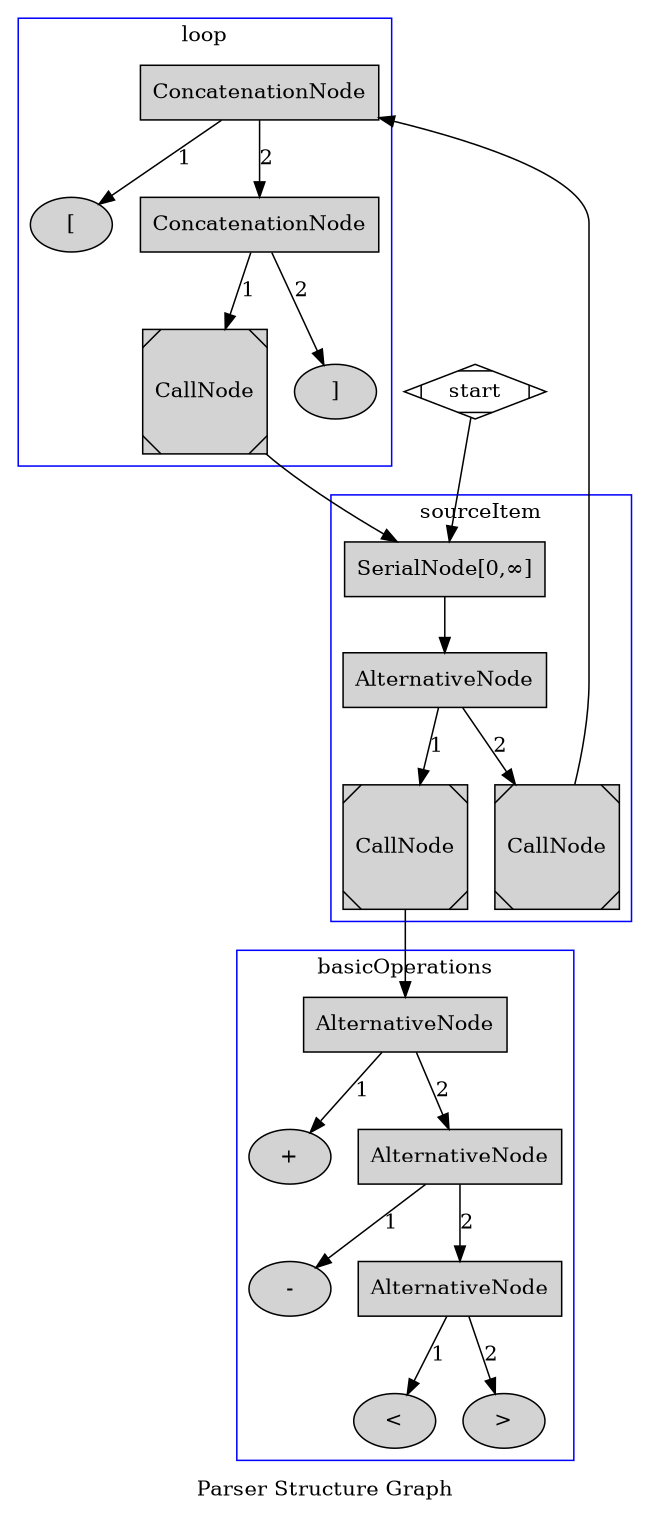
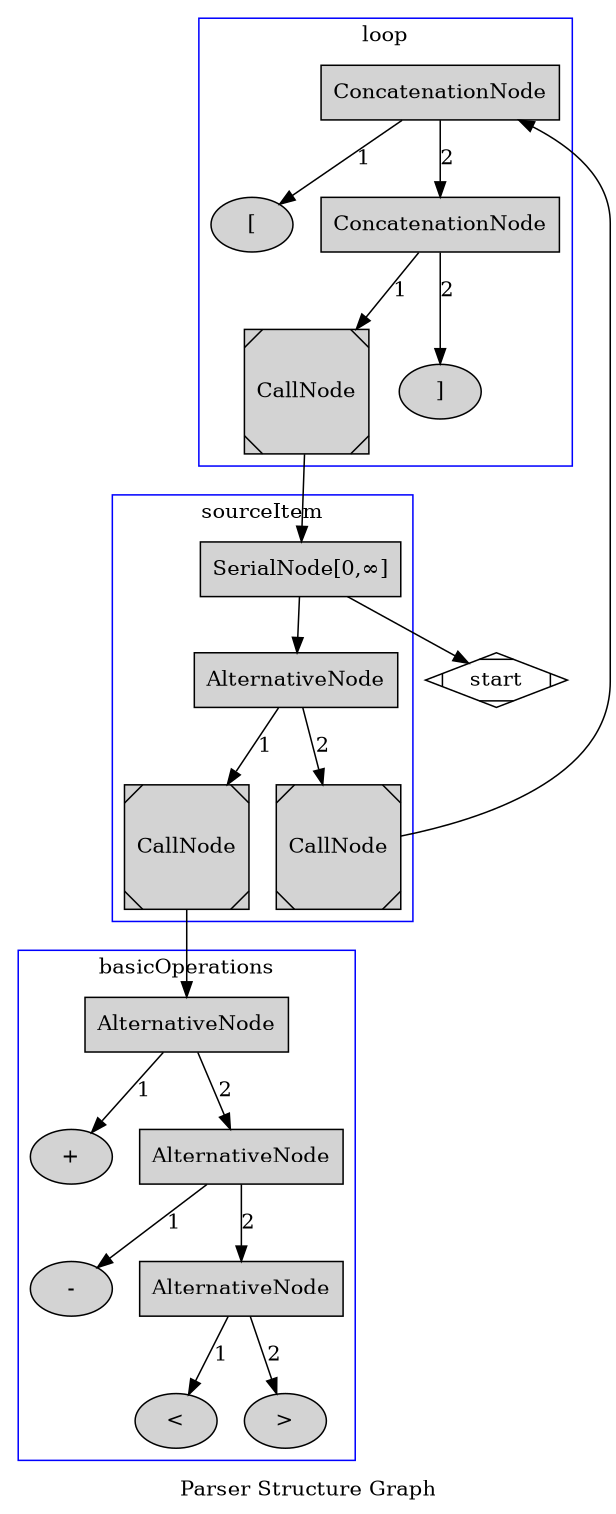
edge "start" -> "SerialNode[0,∞]": reversed
